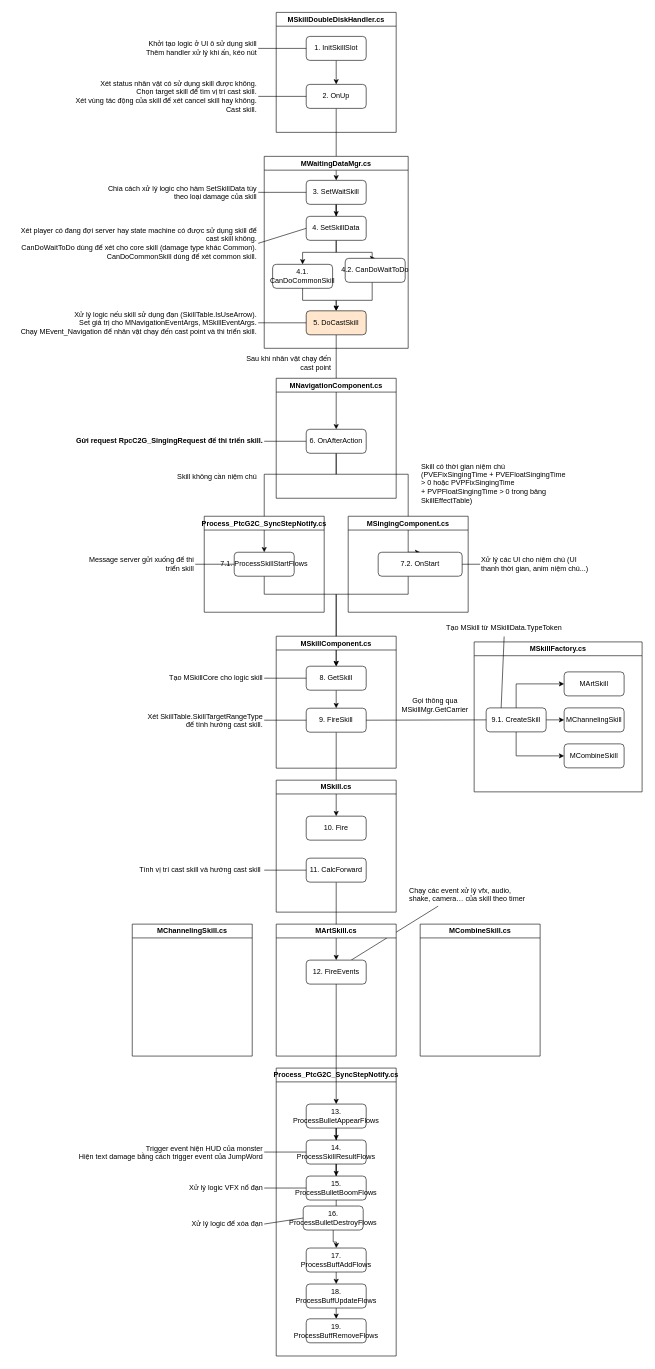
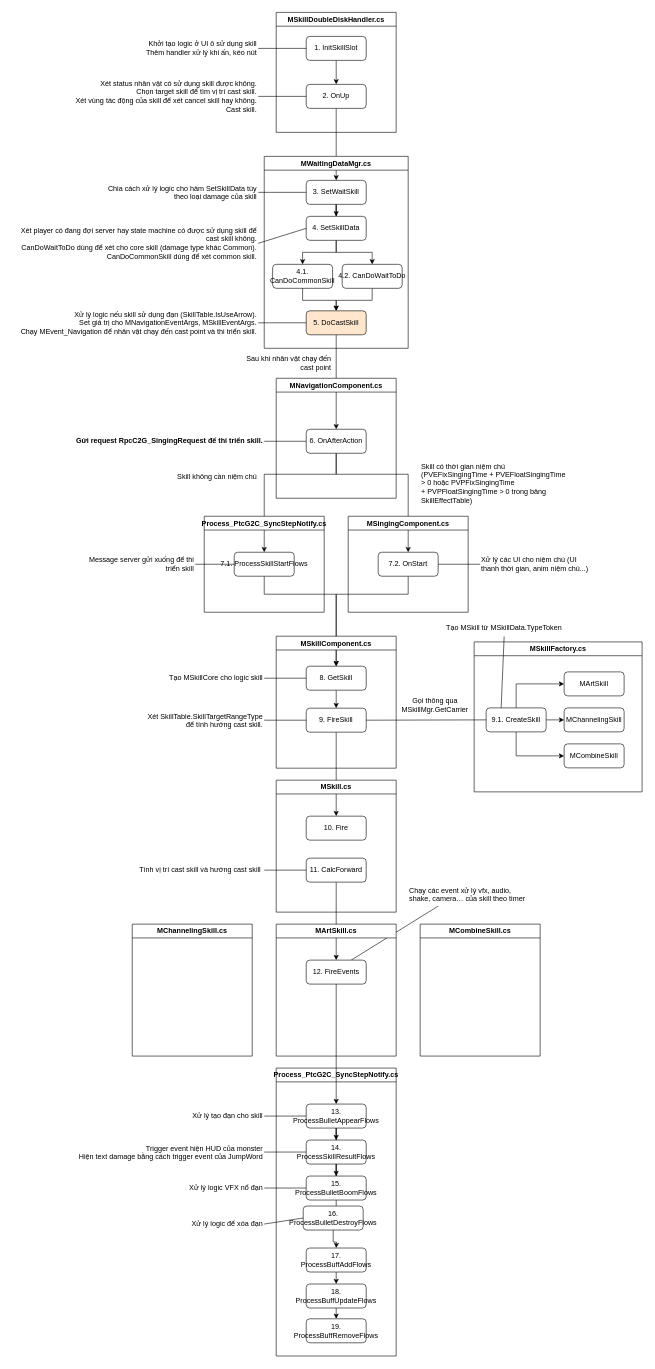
node "4.2. CanDoWaitToDo": moved (375, 270) -> (372, 276)
node "7.2. OnStart": size 84x24 -> 60x24
node "Xử lý tạo đạn cho skill": added
edge "Xử lý tạo đạn cho skill" -- "13. ProcessBulletAppearFlows": added
